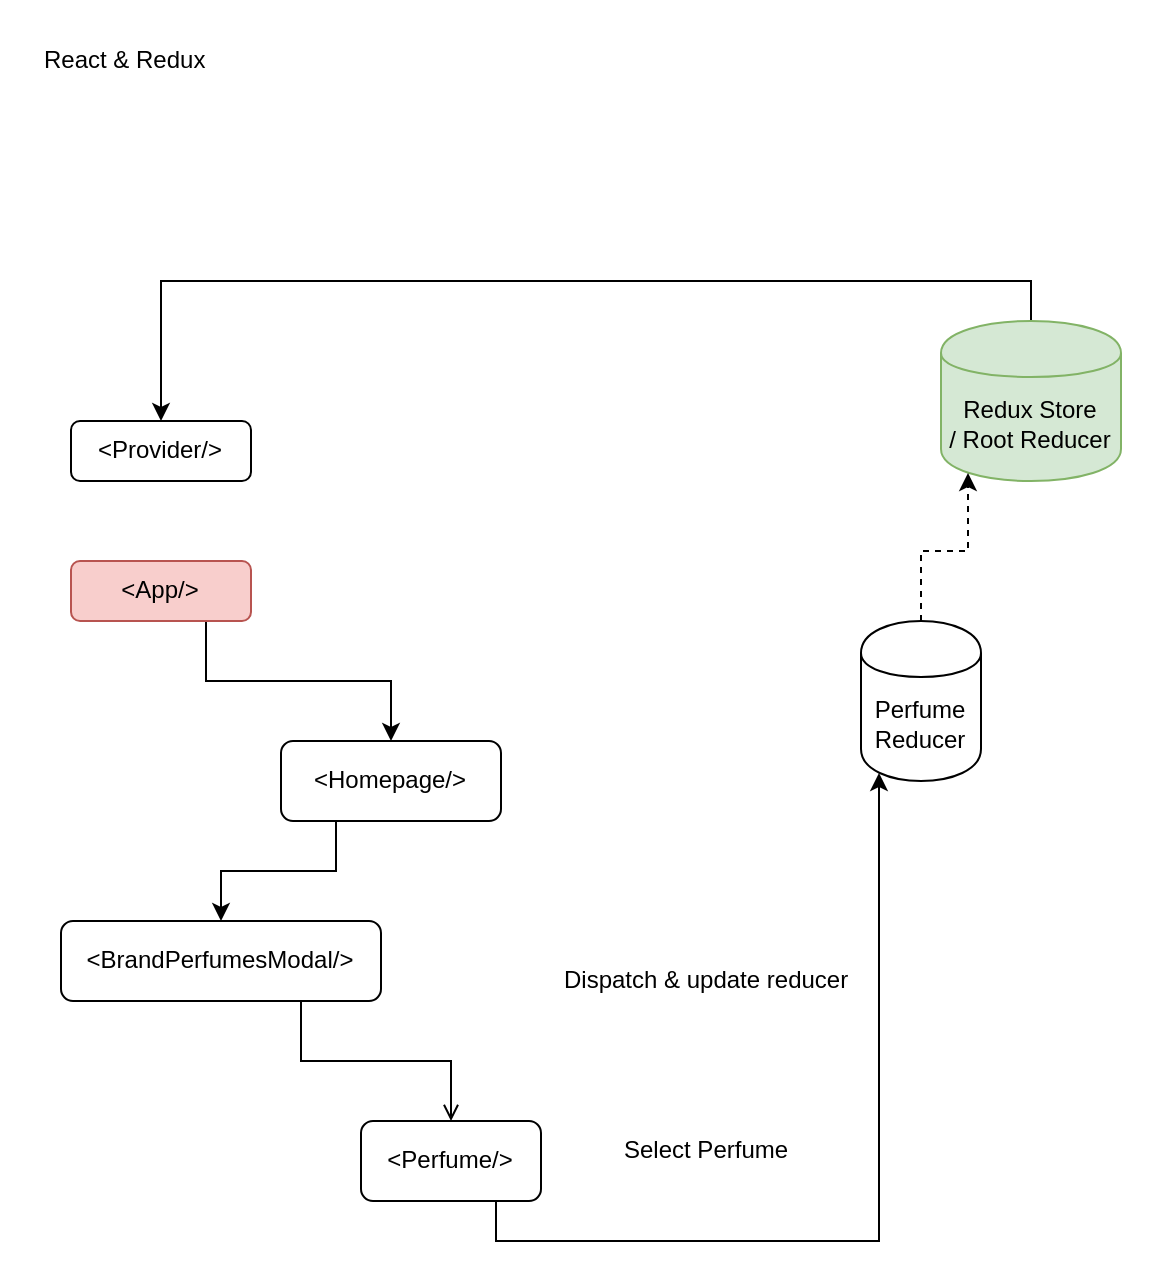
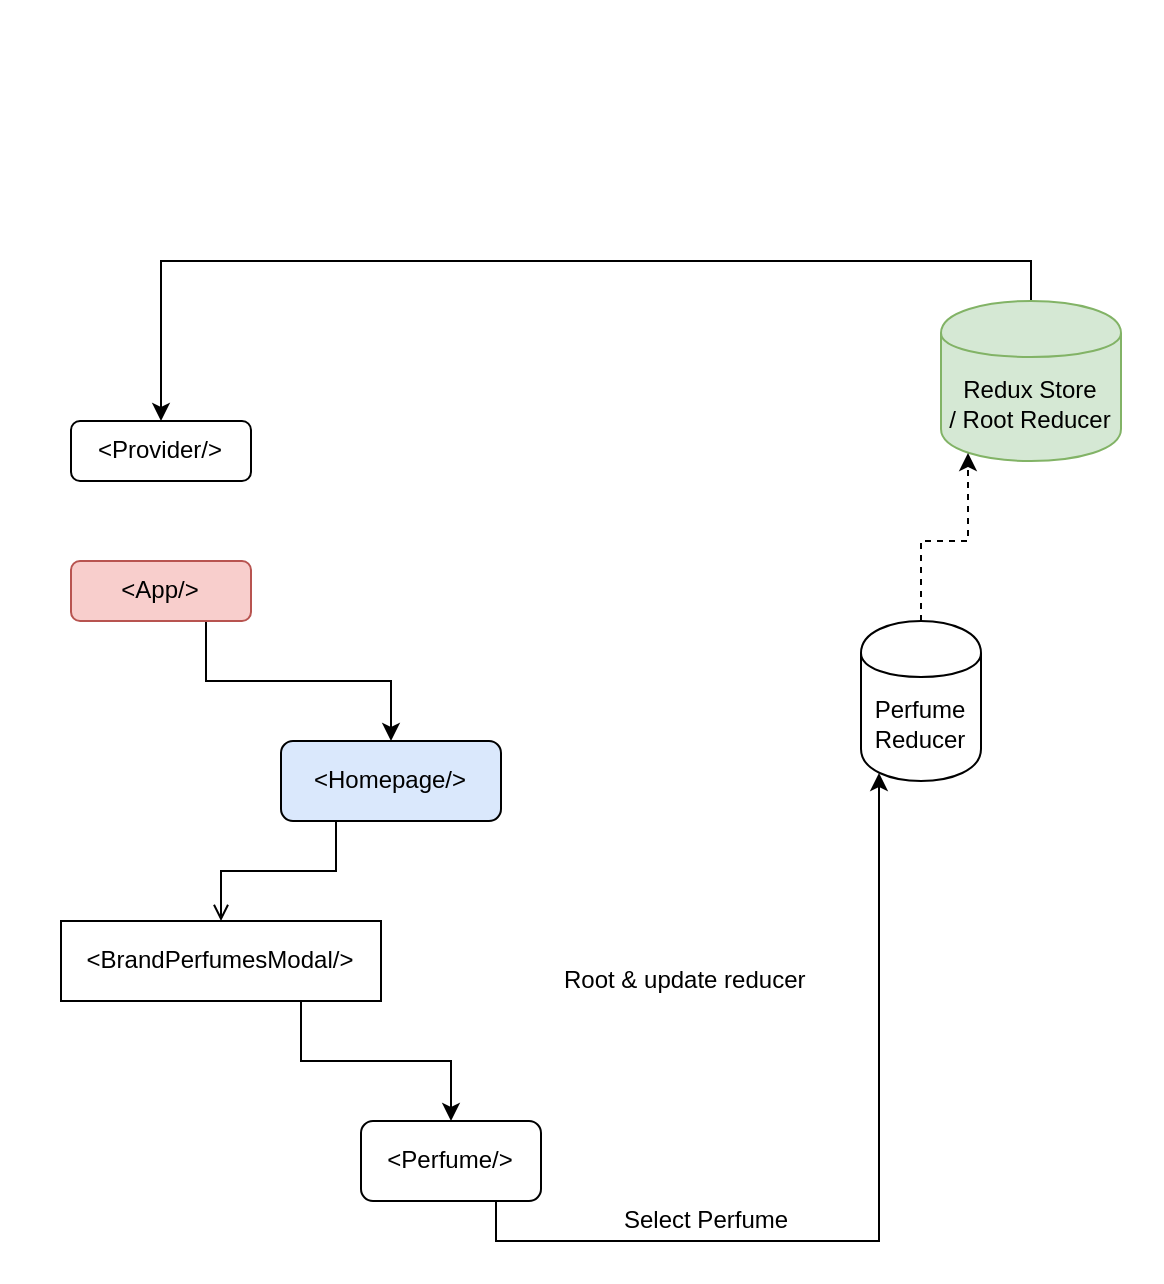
node "React & Redux": removed
node "Redux Store / Root Reducer": moved (1031, 401) -> (1031, 381)
node "<Homepage/>": fillcolor #ffffff -> #dae8fc
edge "<Homepage/>" -> "<BrandPerfumesModal/>": arrowhead classic -> open
node "<BrandPerfumesModal/>": shape rounded rectangle -> rectangle
node "Dispatch & update reducer": label "Dispatch & update reducer" -> "Root & update reducer"
edge "<BrandPerfumesModal/>" -> "<Perfume/>": arrowhead open -> classic
node "Select Perfume": moved (721, 1151) -> (721, 1221)
